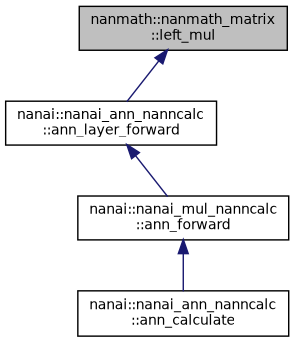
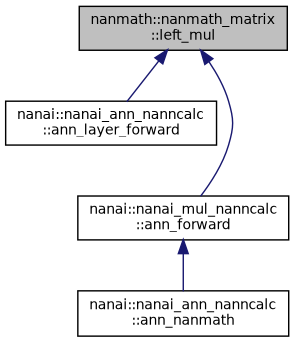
edge "nanai::nanai_mul_nanncalc ::ann_forward" -> "nanai::nanai_ann_nanncalc ::ann_layer_forward": now "nanai::nanai_mul_nanncalc ::ann_forward" -> "nanmath::nanmath_matrix ::left_mul"
node "nanai::nanai_ann_nanncalc ::ann_calculate": label "nanai::nanai_ann_nanncalc ::ann_calculate" -> "nanai::nanai_ann_nanncalc ::ann_nanmath"
